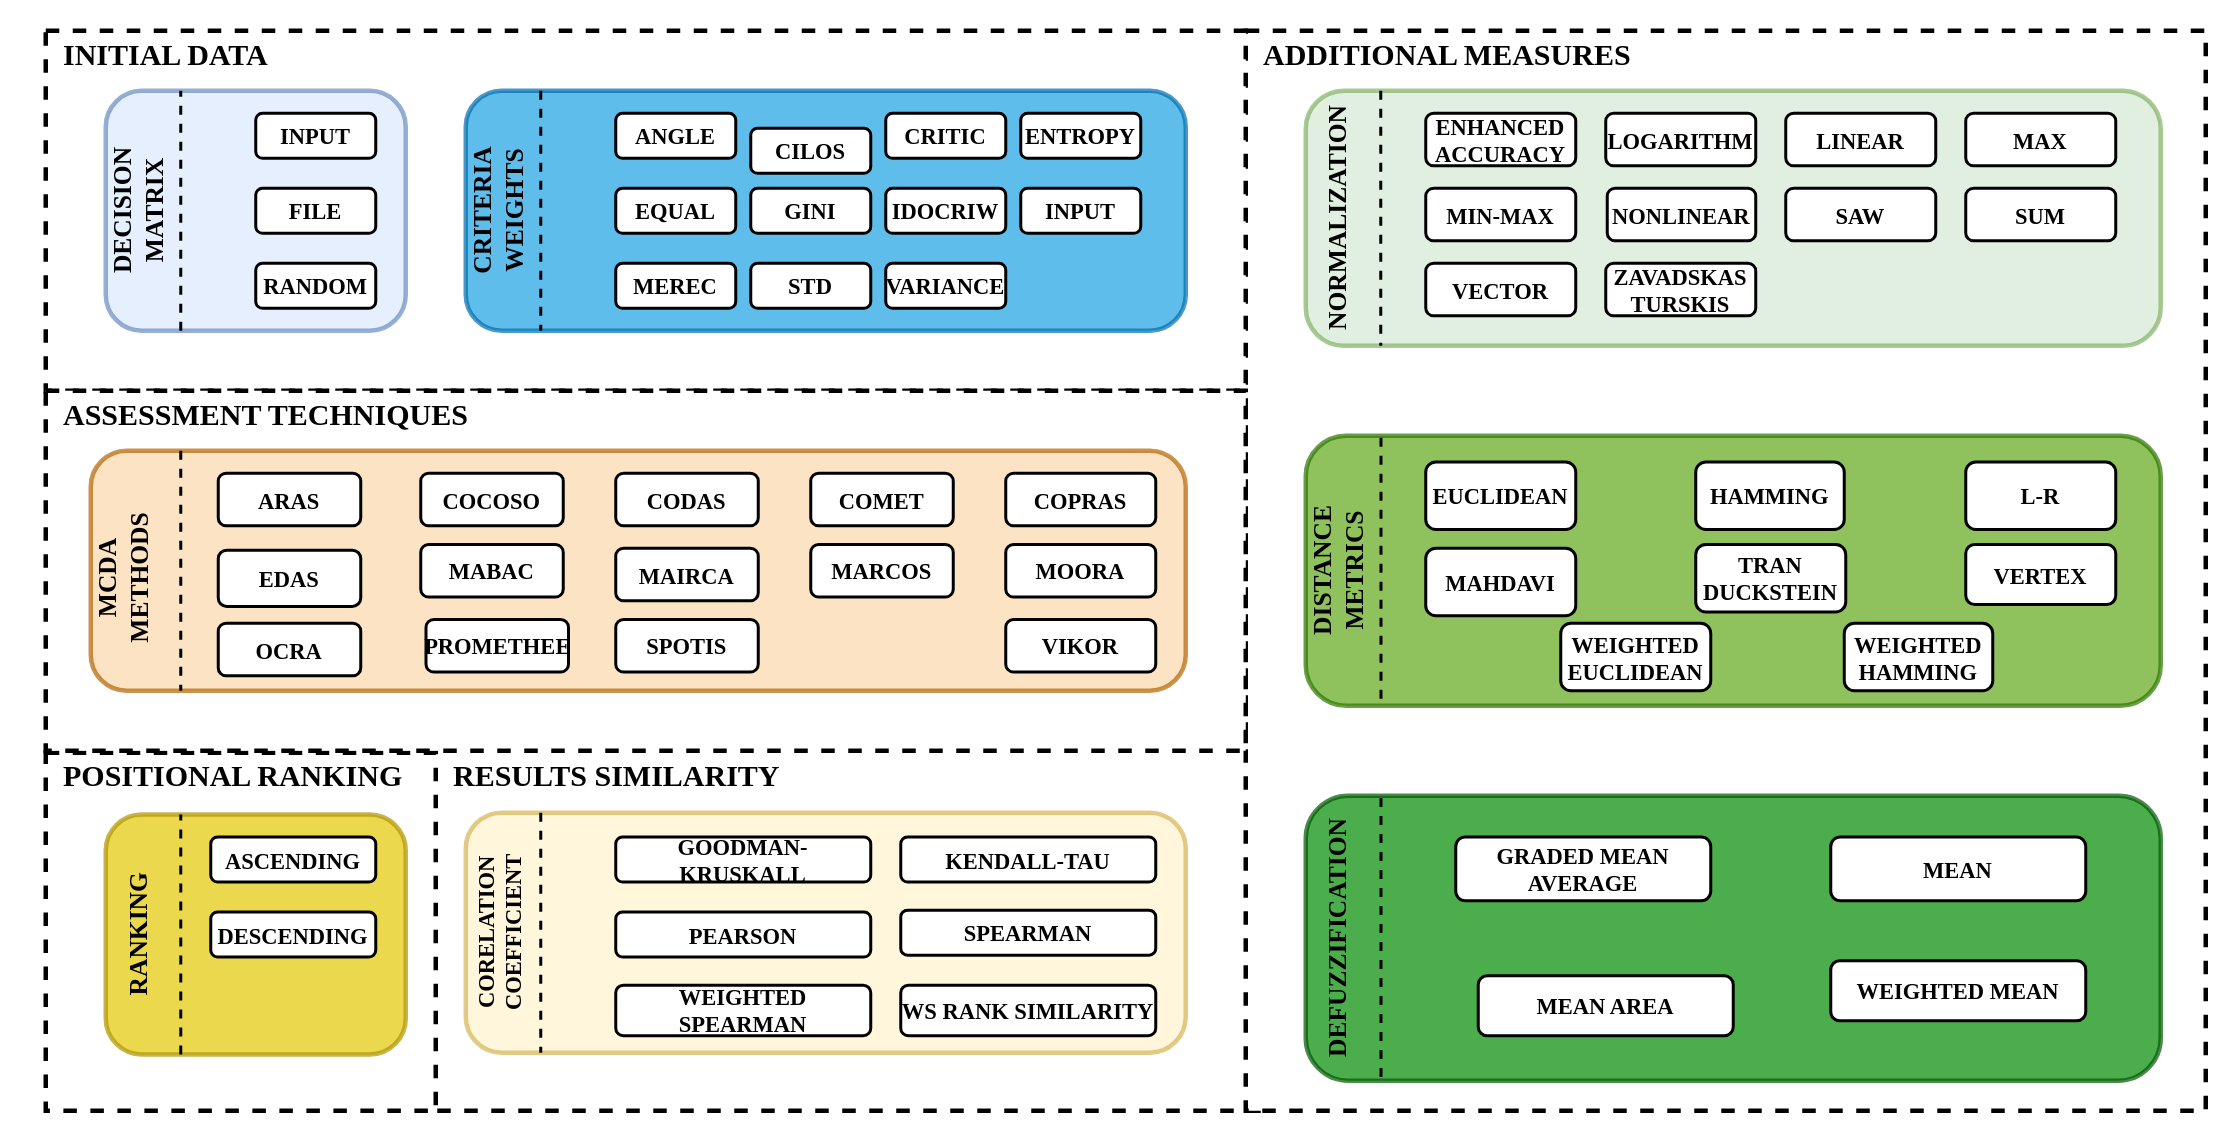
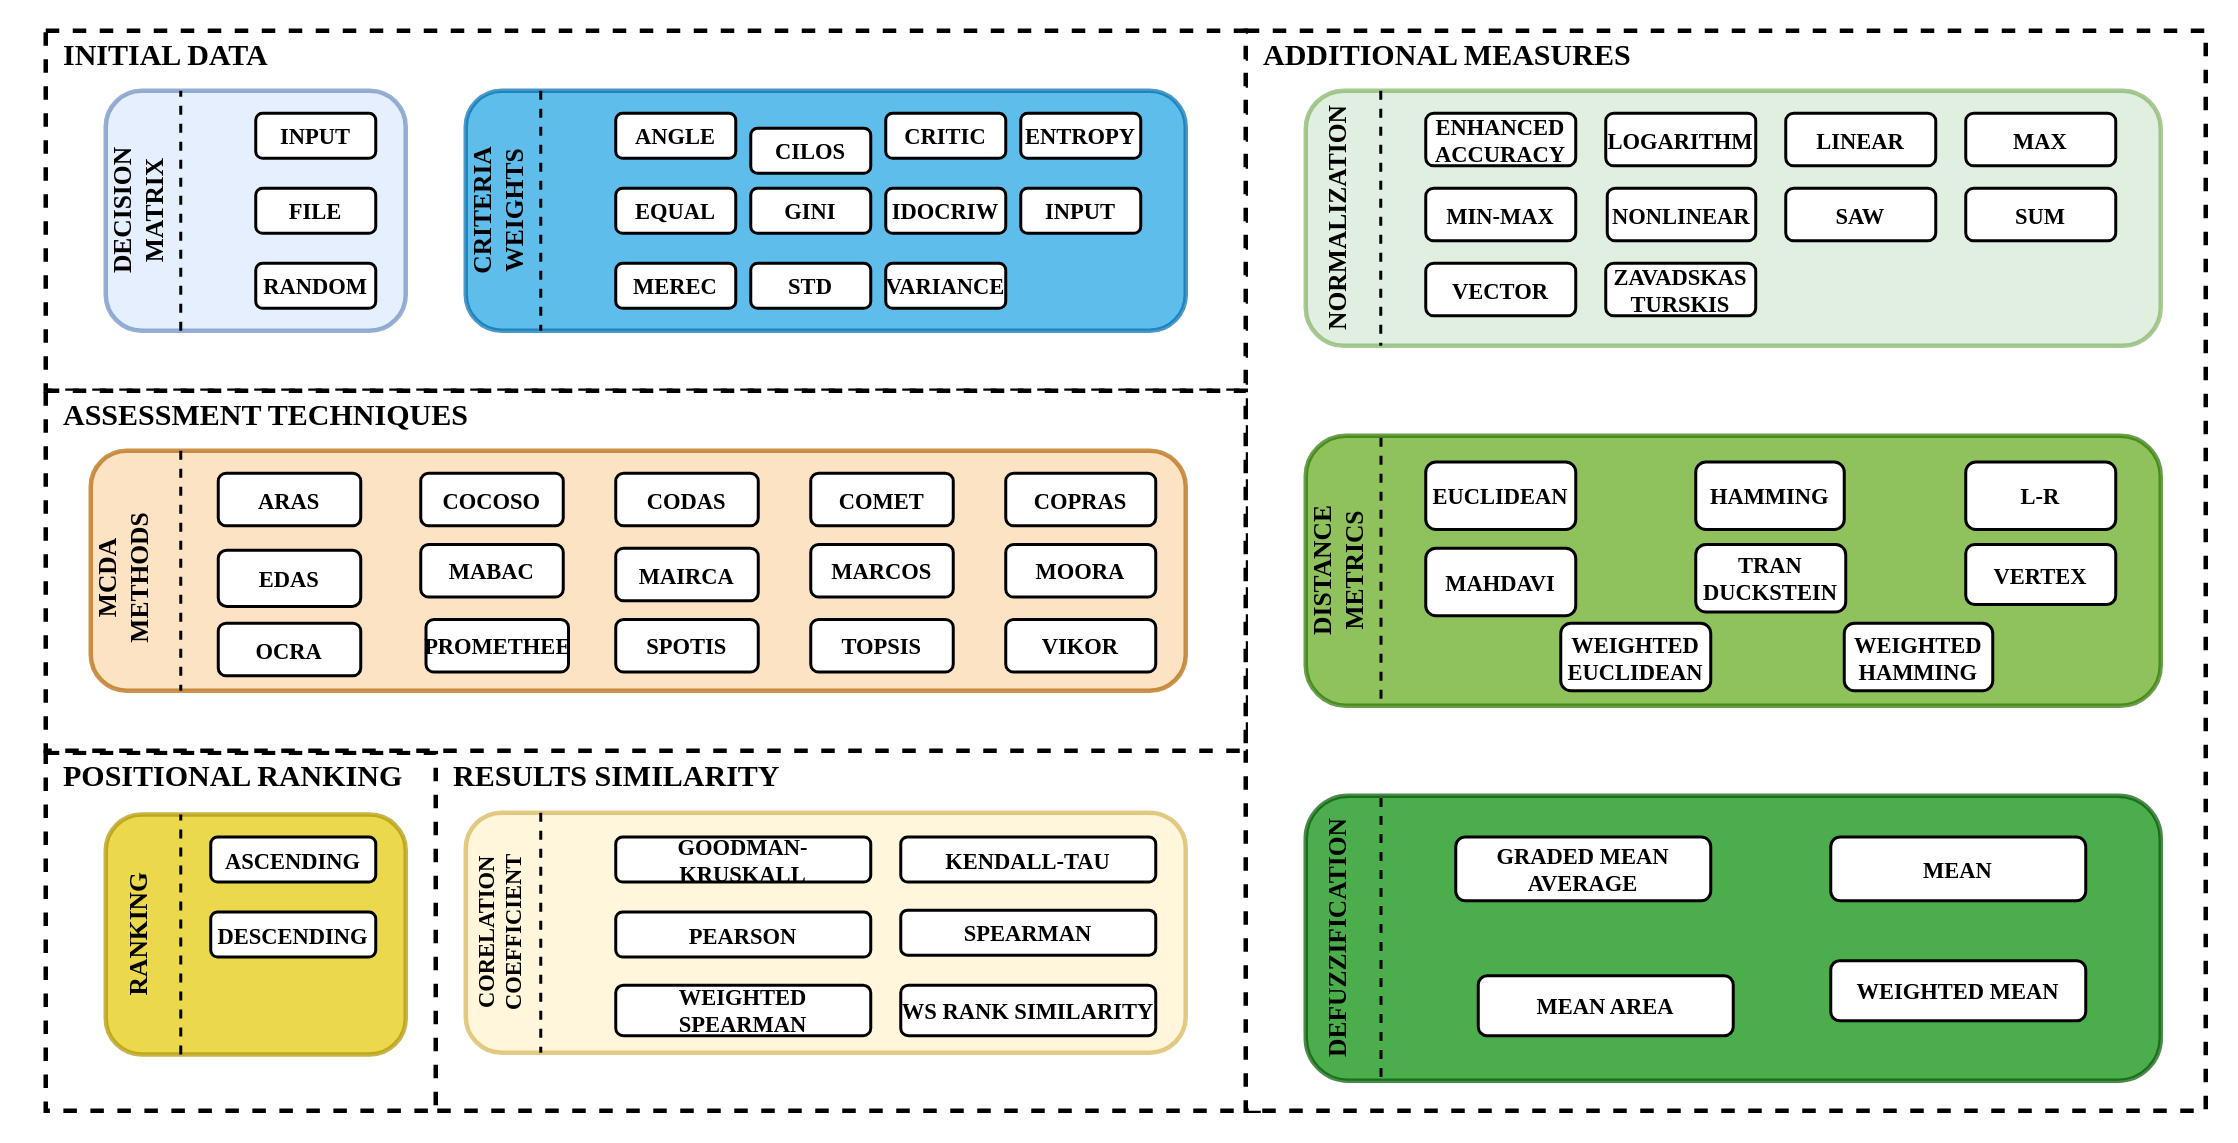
node "TOPSIS": added
